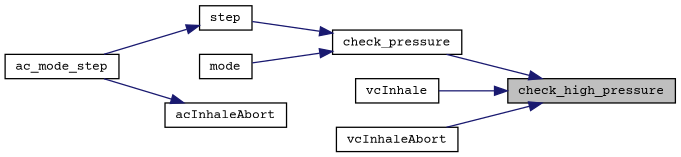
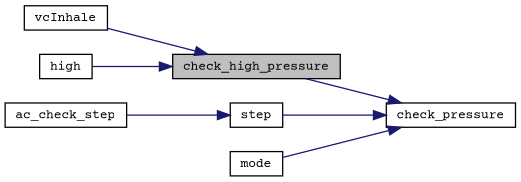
edge "check_pressure" -> "check_high_pressure": reversed
node "ac_mode_step": label "ac_mode_step" -> "ac_check_step"
node "acInhaleAbort": removed
node "vcInhaleAbort": label "vcInhaleAbort" -> "high"
